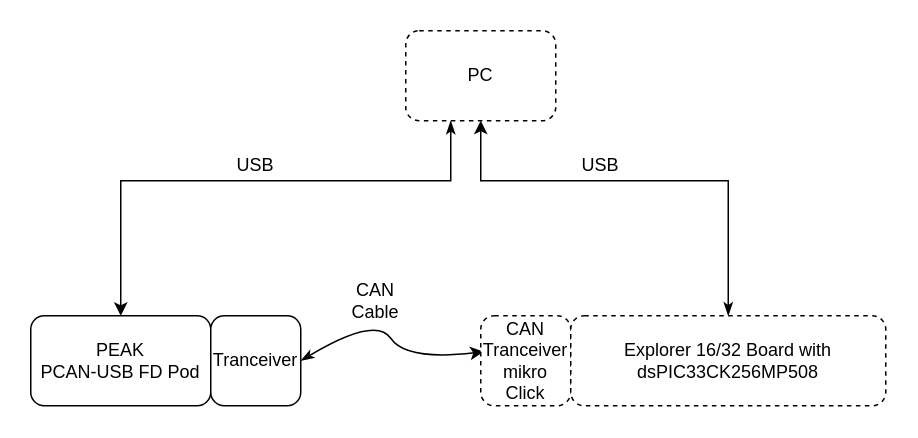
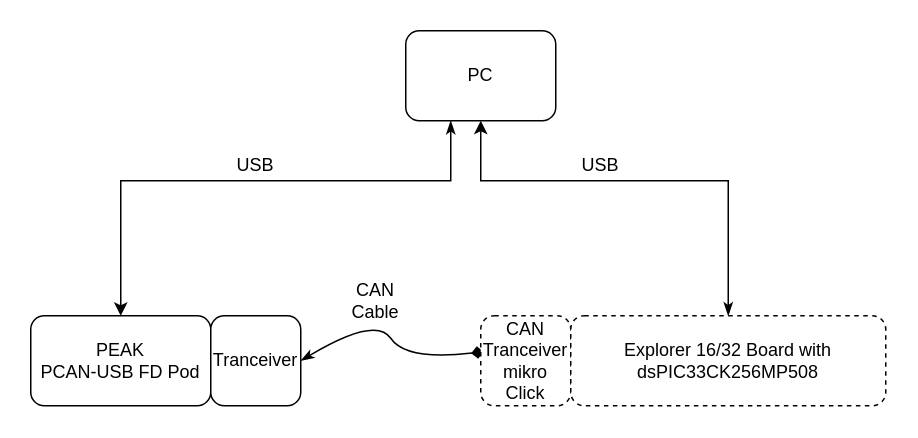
node "PC": style dashed -> solid
edge "Tranceiver" -- "CAN Tranceiver mikro Click": arrowhead classic -> diamond
